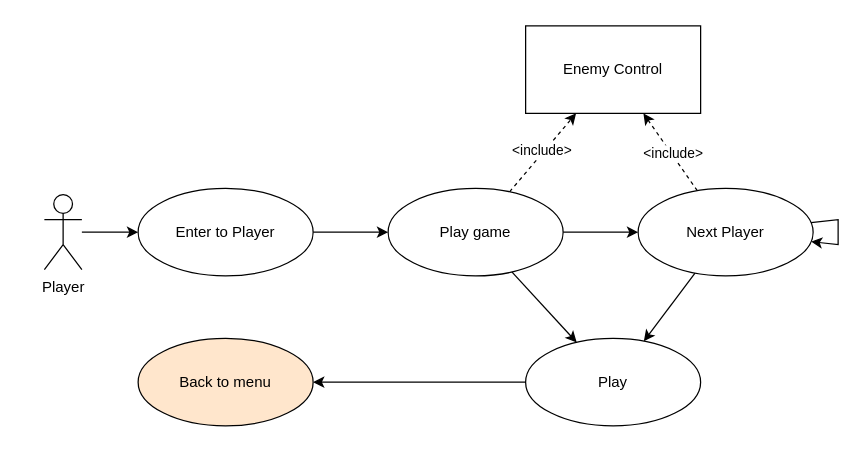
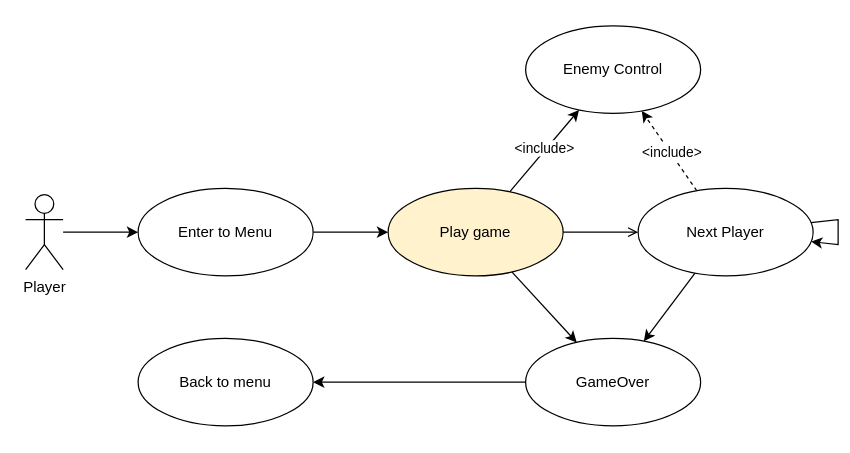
node "Enemy Control": shape rectangle -> ellipse
edge "Play game" -> "Enemy Control": style dashed -> solid
node "Player": moved (63, 232) -> (44, 232)
node "Enter to Player": label "Enter to Player" -> "Enter to Menu"
node "Play game": fillcolor #ffffff -> #fff2cc
edge "Play game" -> "Next Player": arrowhead classic -> open
node "Back to menu": fillcolor #ffe6cc -> #ffffff
node "Play": label "Play" -> "GameOver"
